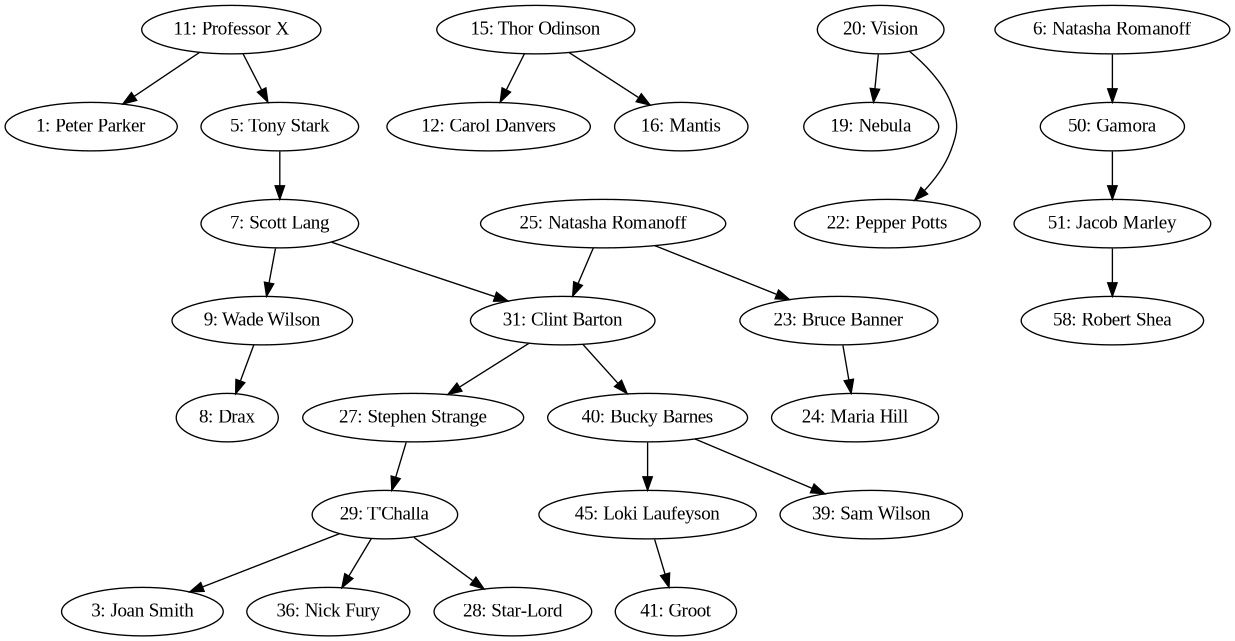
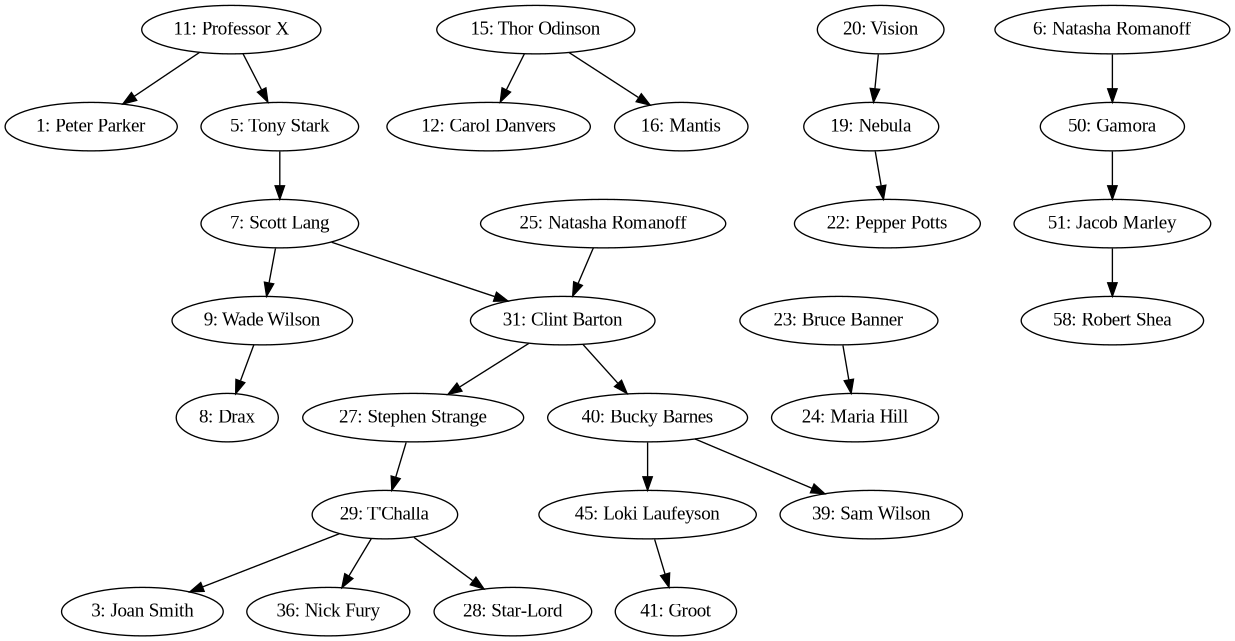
edge "20: Vision" -> "22: Pepper Potts": now "19: Nebula" -> "22: Pepper Potts"
edge "25: Natasha Romanoff" -> "23: Bruce Banner": removed
